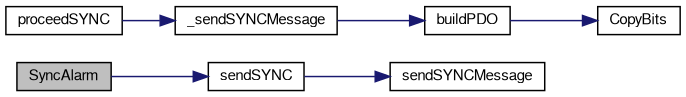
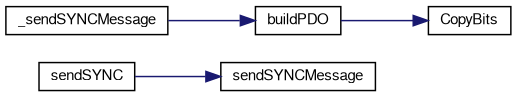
node "proceedSYNC": removed
node "SyncAlarm": removed
